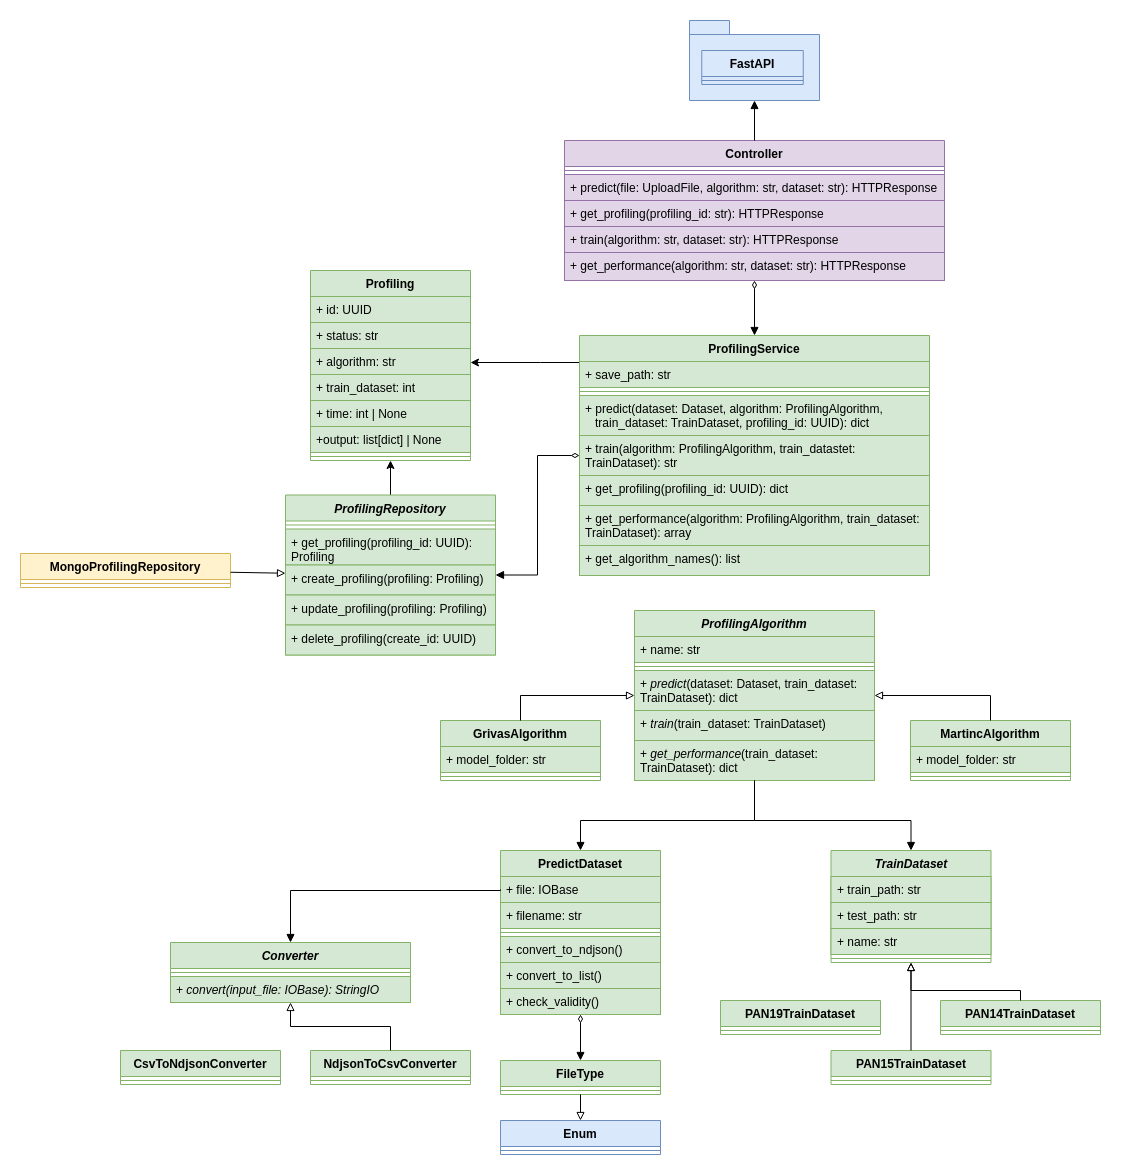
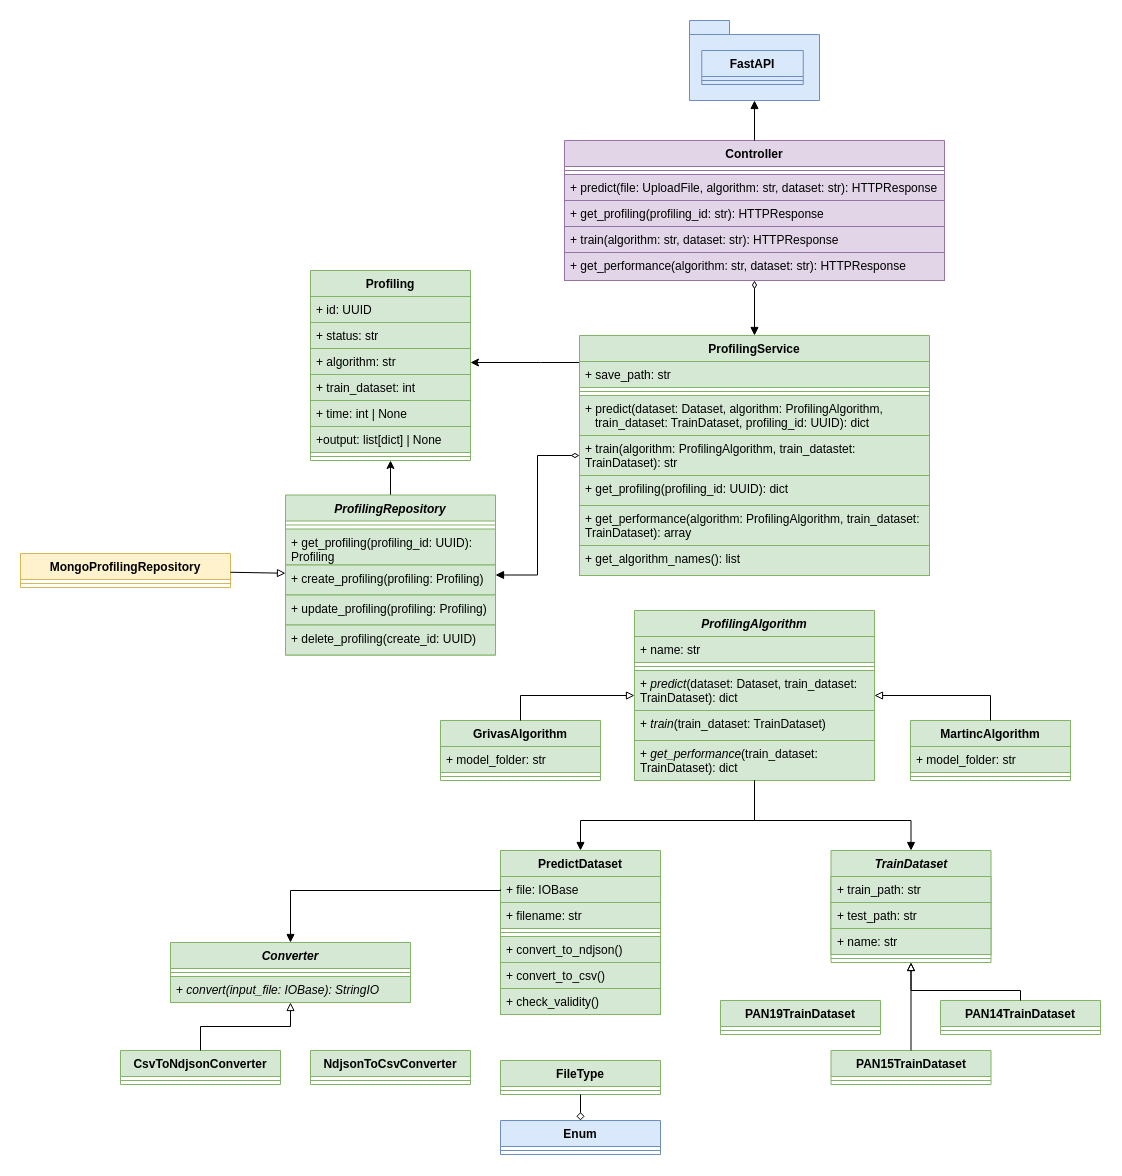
node "+ convert_to_list()": label "+ convert_to_list()" -> "+ convert_to_csv()"
edge "CsvToNdjsonConverter" -> "Converter": added
edge "NdjsonToCsvConverter" -> "+ convert(input_file: IOBase): StringIO": removed
edge "PredictDataset" -- "FileType": removed
edge "FileType" -> "Enum": arrowhead block -> diamond
